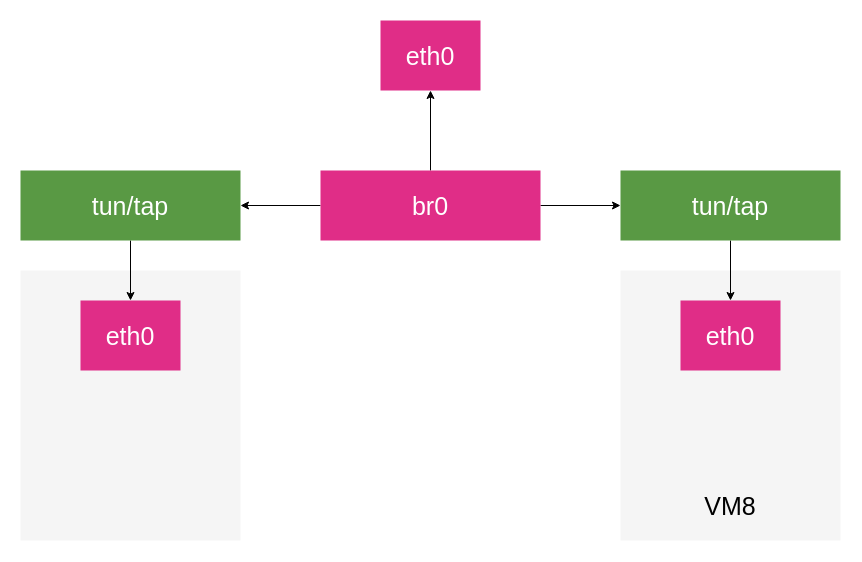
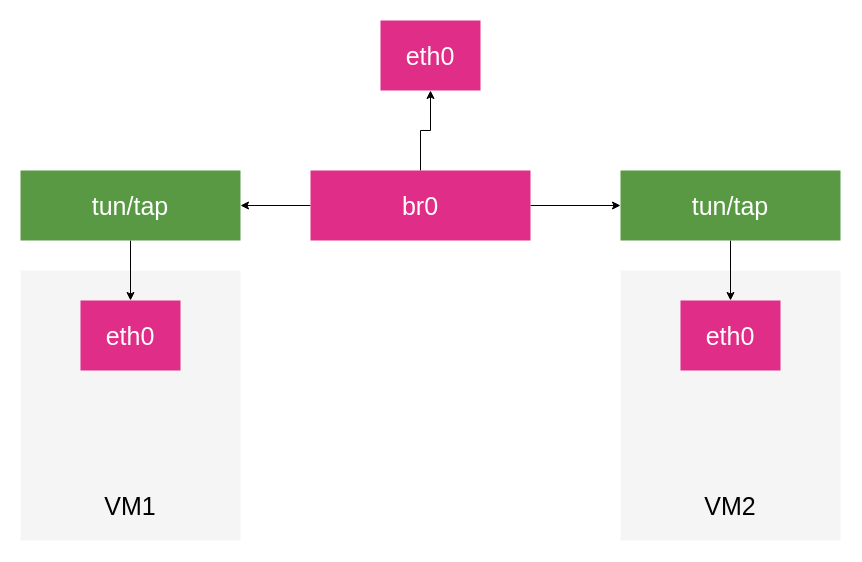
node "br0": moved (431, 206) -> (421, 206)
node "VM1": added
node "VM8": label "VM8" -> "VM2"
